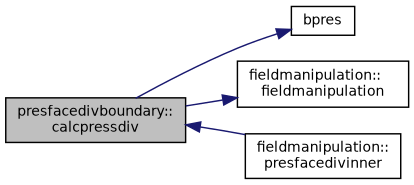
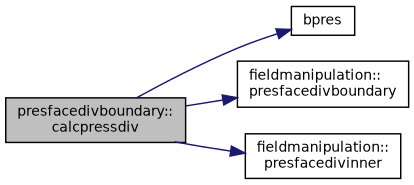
node "fieldmanipulation:: fieldmanipulation": label "fieldmanipulation:: fieldmanipulation" -> "fieldmanipulation:: presfacedivboundary"
edge "fieldmanipulation:: presfacedivinner" -> "presfacedivboundary:: calcpressdiv": reversed
